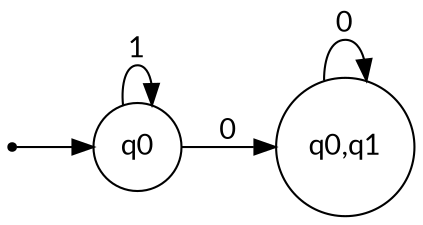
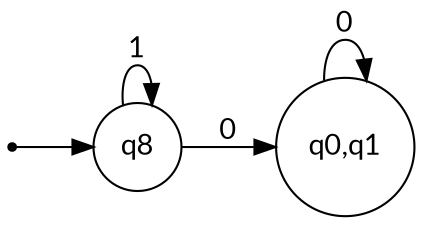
node "q0": label "q0" -> "q8"
